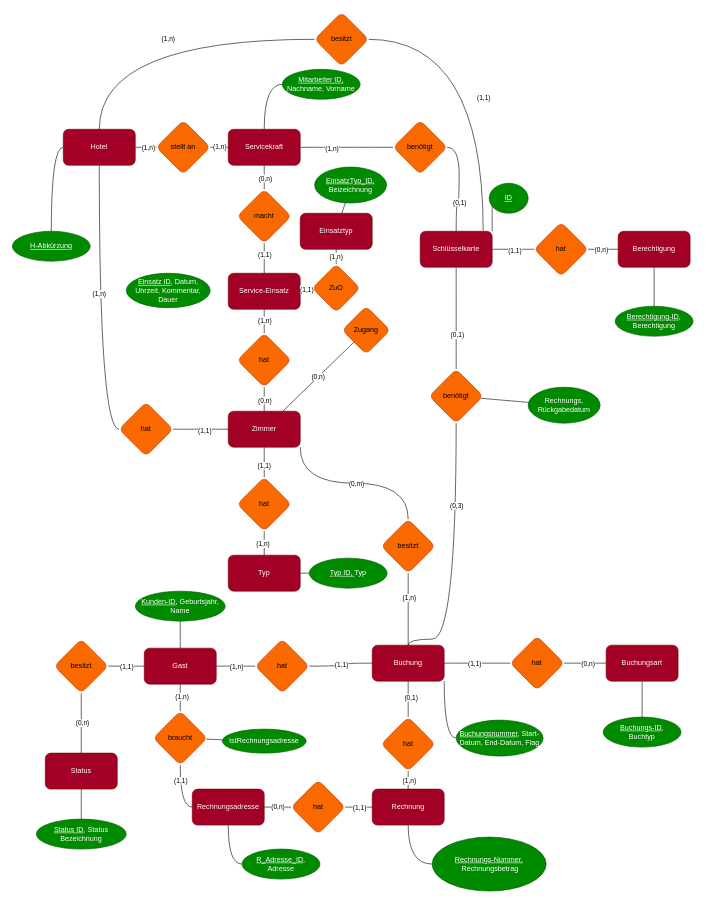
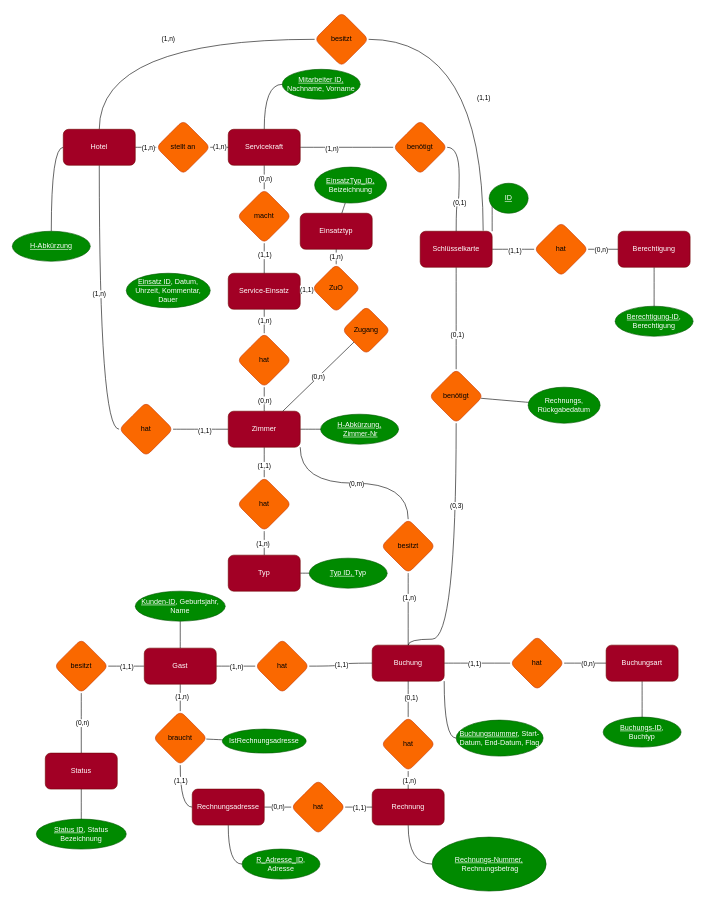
edge "Zimmer" -- "H-Abkürzung, Zimmer-Nr": added
node "H-Abkürzung, Zimmer-Nr": added
